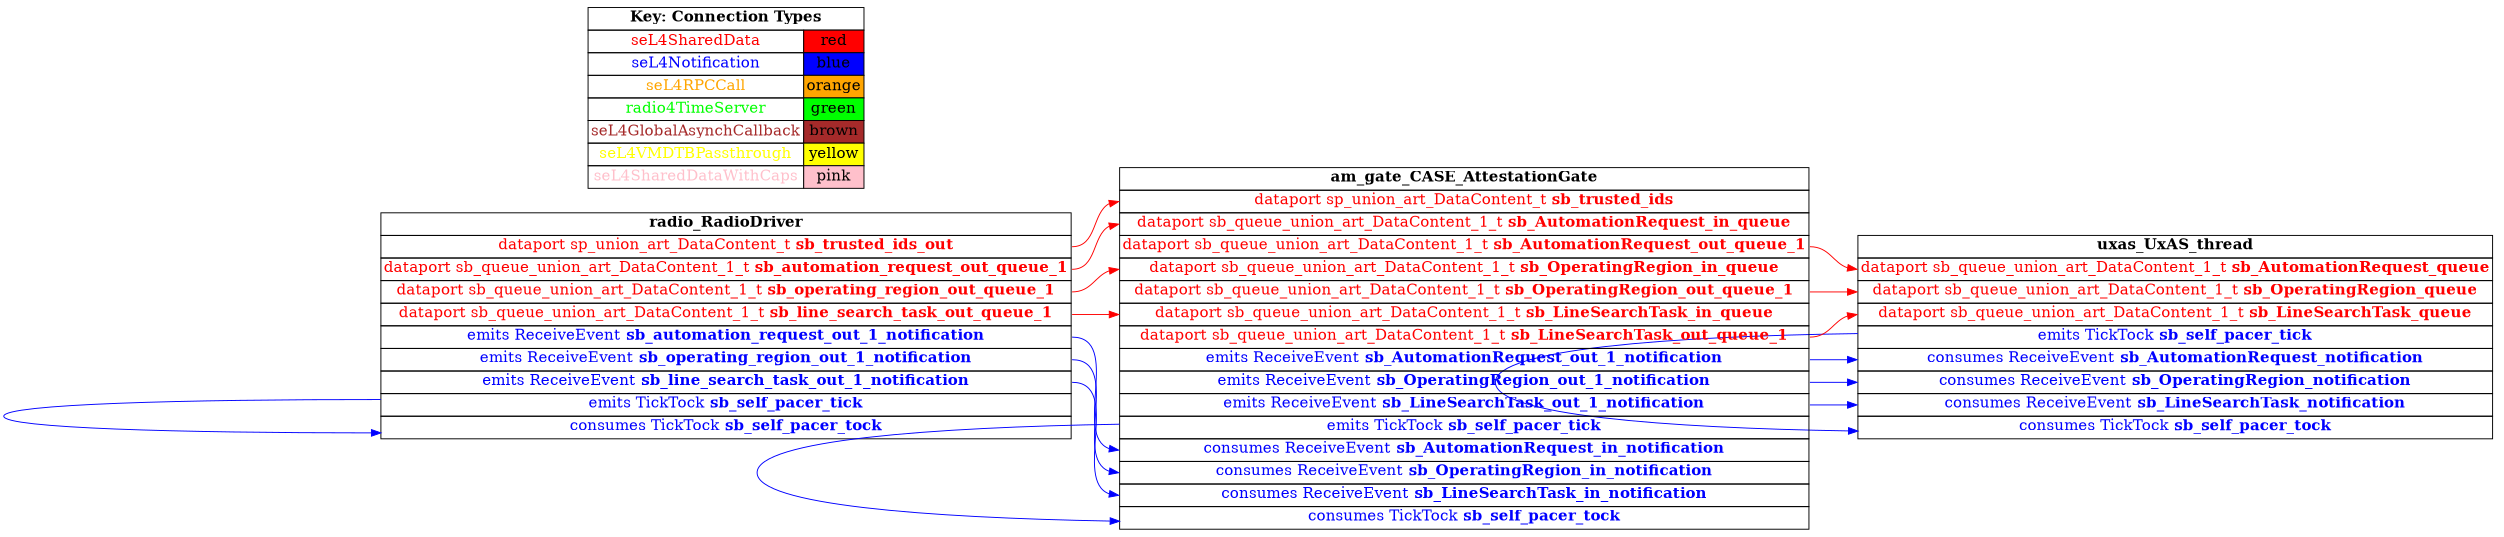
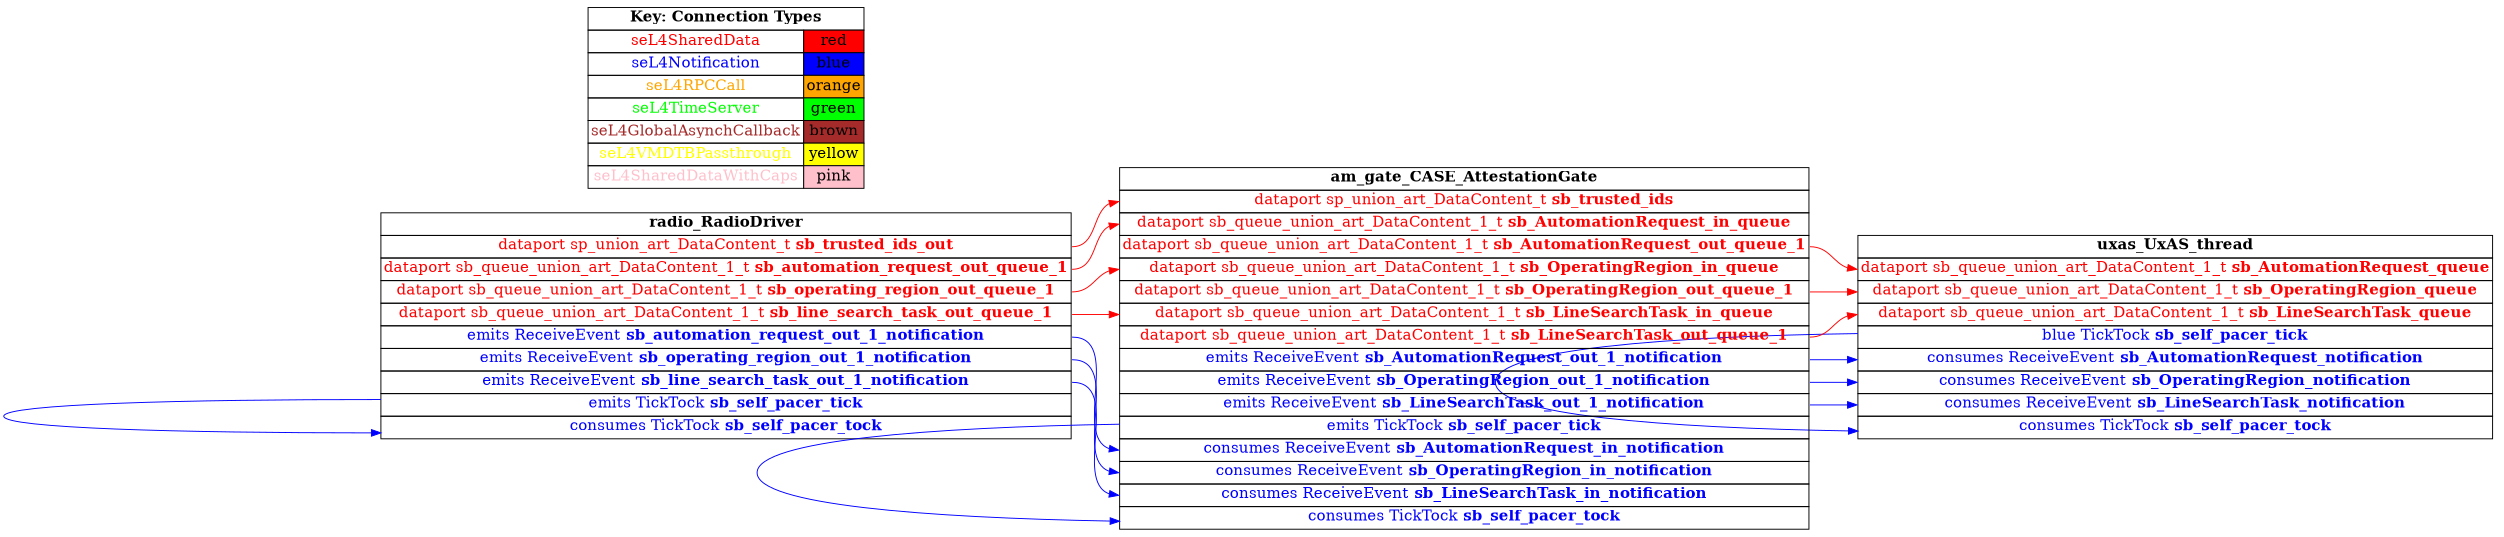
node "Key: Connection Types": text "radio4TimeServer" -> "seL4TimeServer"
node "uxas_UxAS_thread": text "emits TickTock" -> "blue TickTock"
